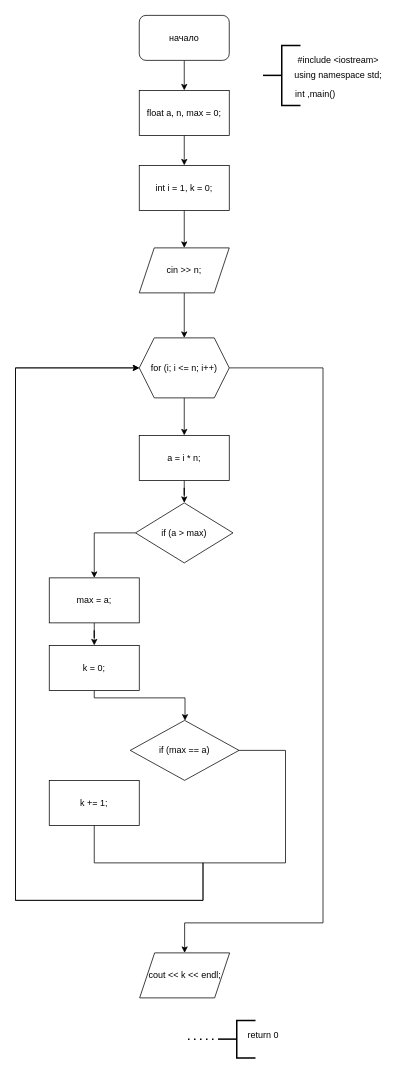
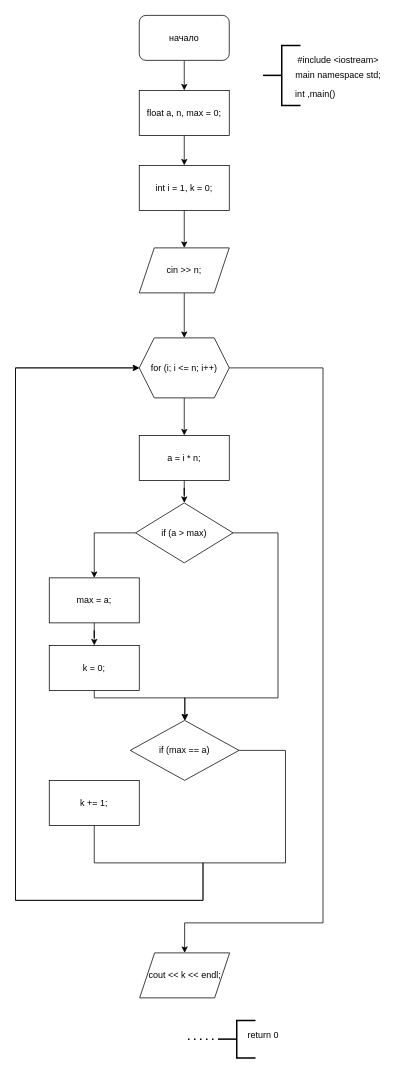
node "using namespace std;": label "using namespace std;" -> "main namespace std;"
edge "if (a > max)" -> "if (max == a)": added
